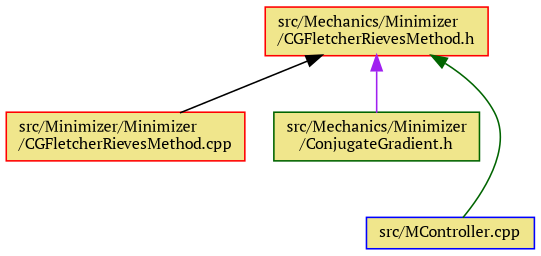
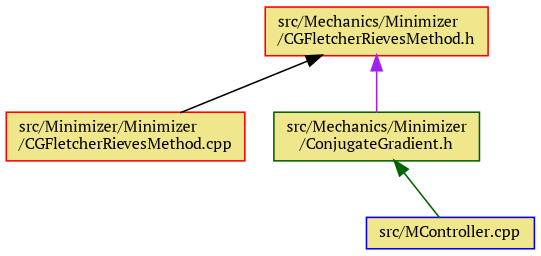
edge "src/MController.cpp" -> "src/Mechanics/Minimizer /CGFletcherRievesMethod.h": now "src/MController.cpp" -> "src/Mechanics/Minimizer /ConjugateGradient.h"
